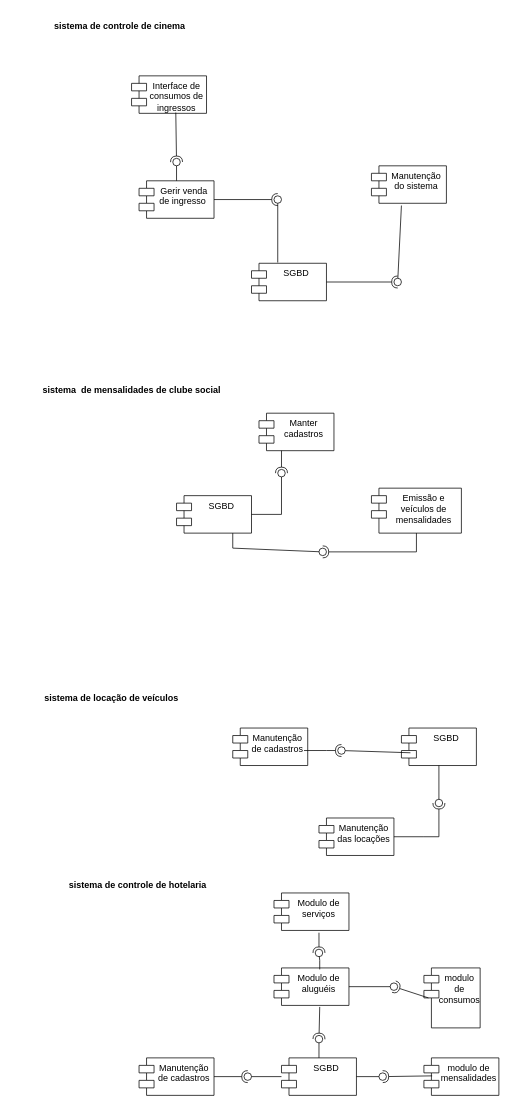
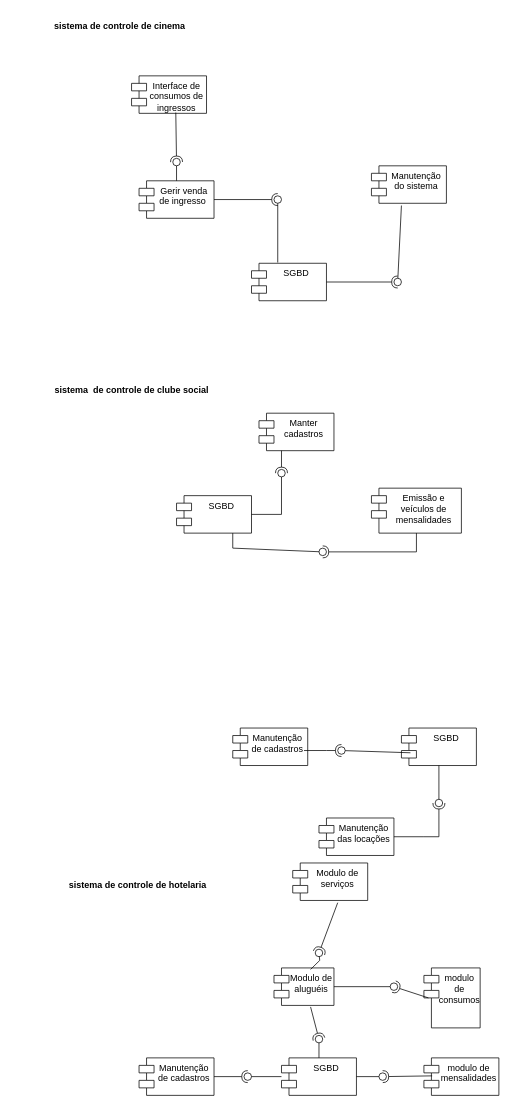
node "sistema de mensalidades de clube social": label "sistema de mensalidades de clube social" -> "sistema de controle de clube social"
node "sistema de locação de veículos": removed
node "Modulo de serviços": moved (312, 912) -> (330, 882)
node "Modulo de aluguéis": size 75x38 -> 60x38
